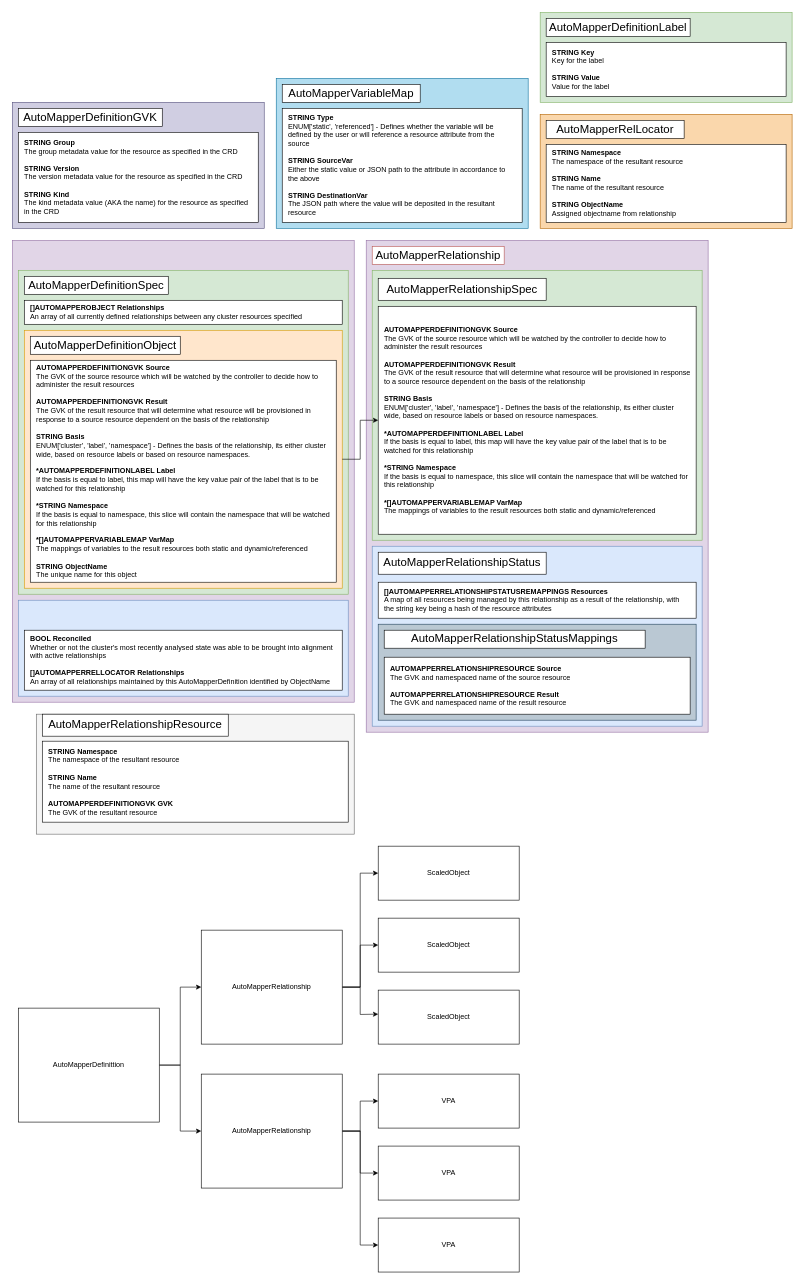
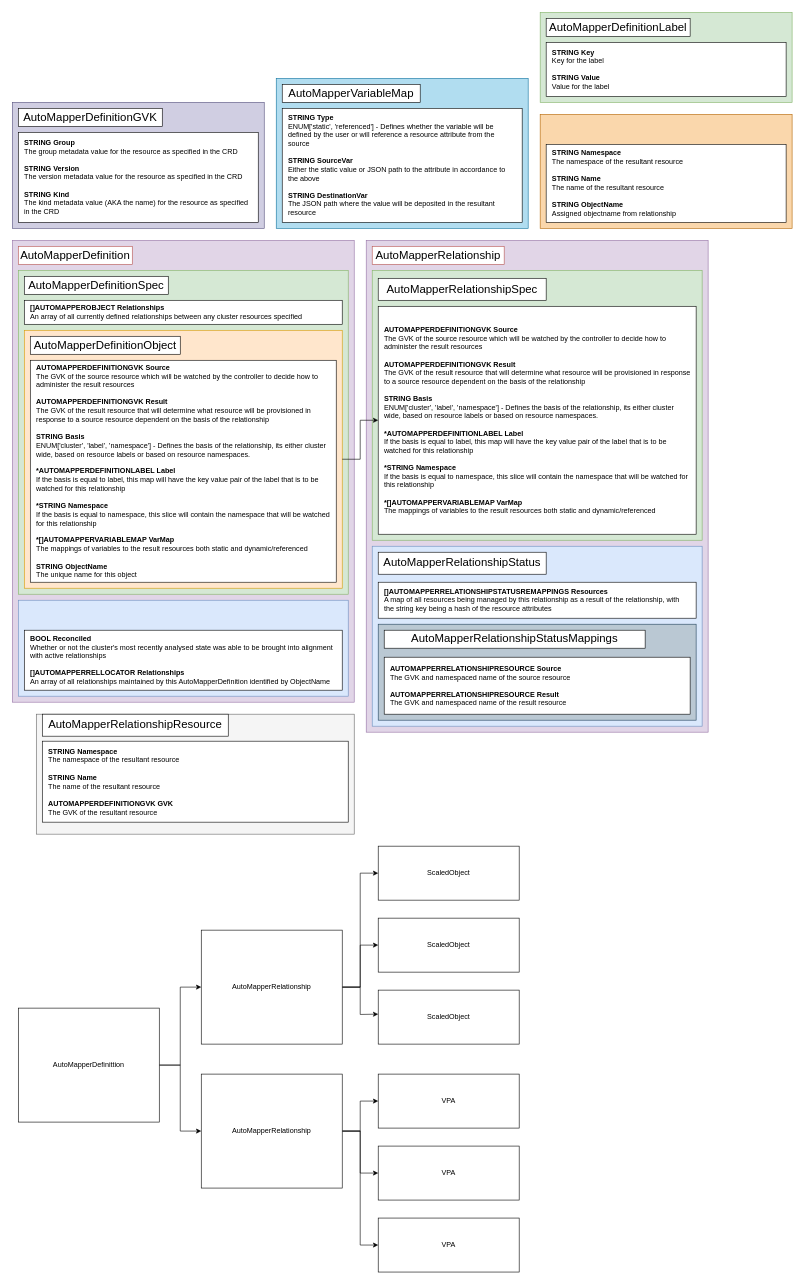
node "AutoMapperRelLocator": removed
node "AutoMapperDefinition": added
